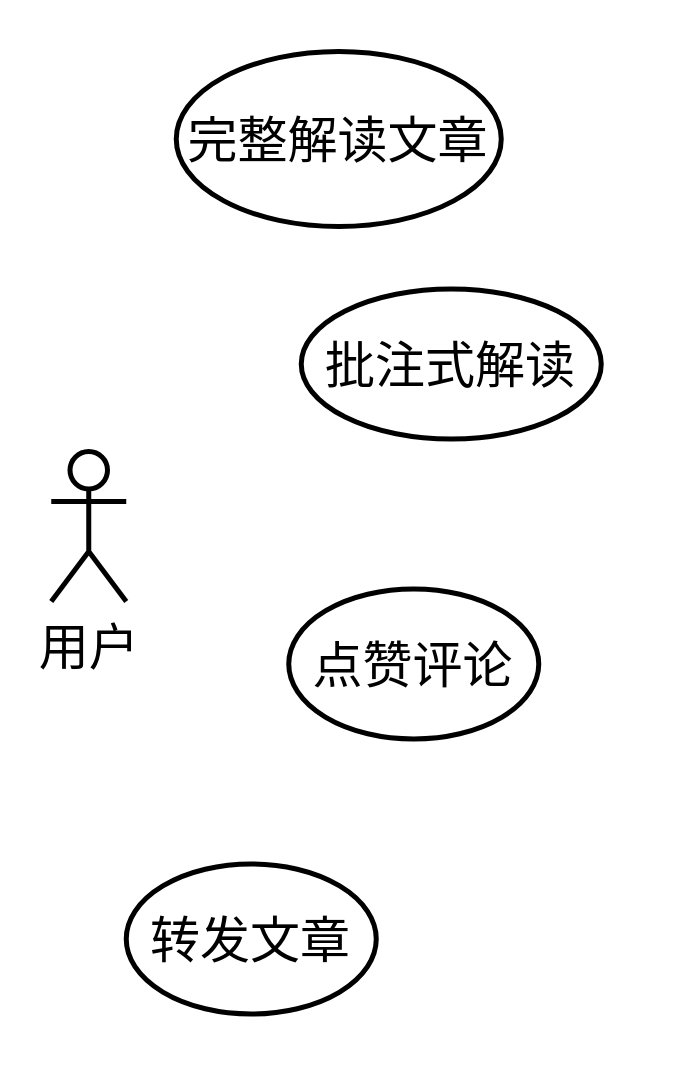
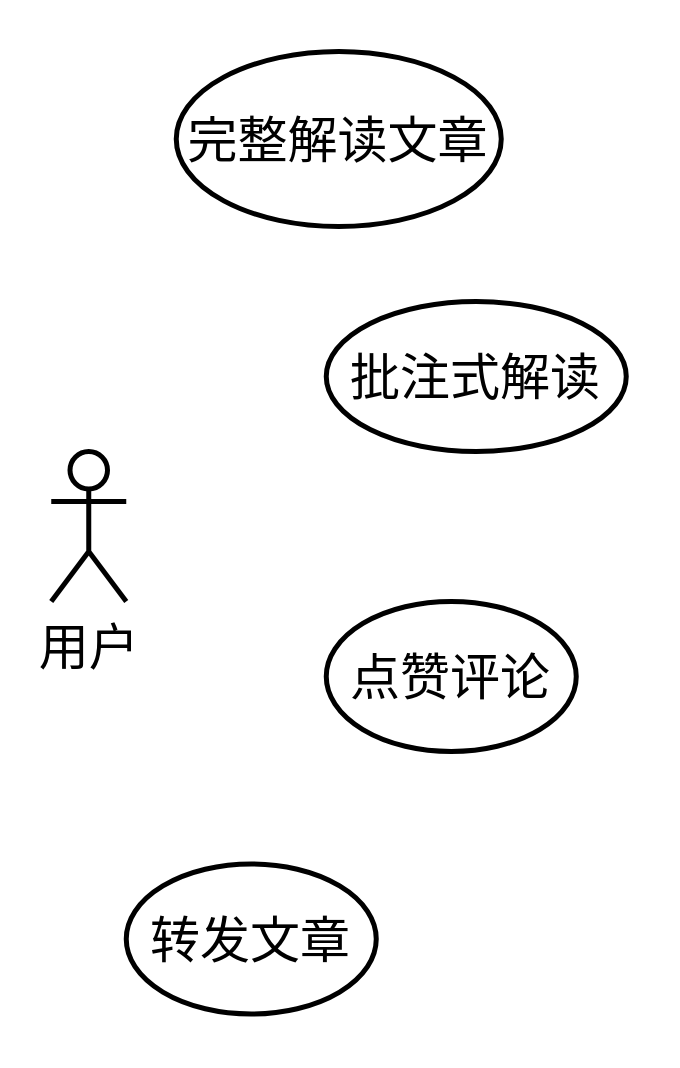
node "批注式解读": moved (451, 364) -> (476, 376)
node "点赞评论": moved (414, 664) -> (451, 676)
